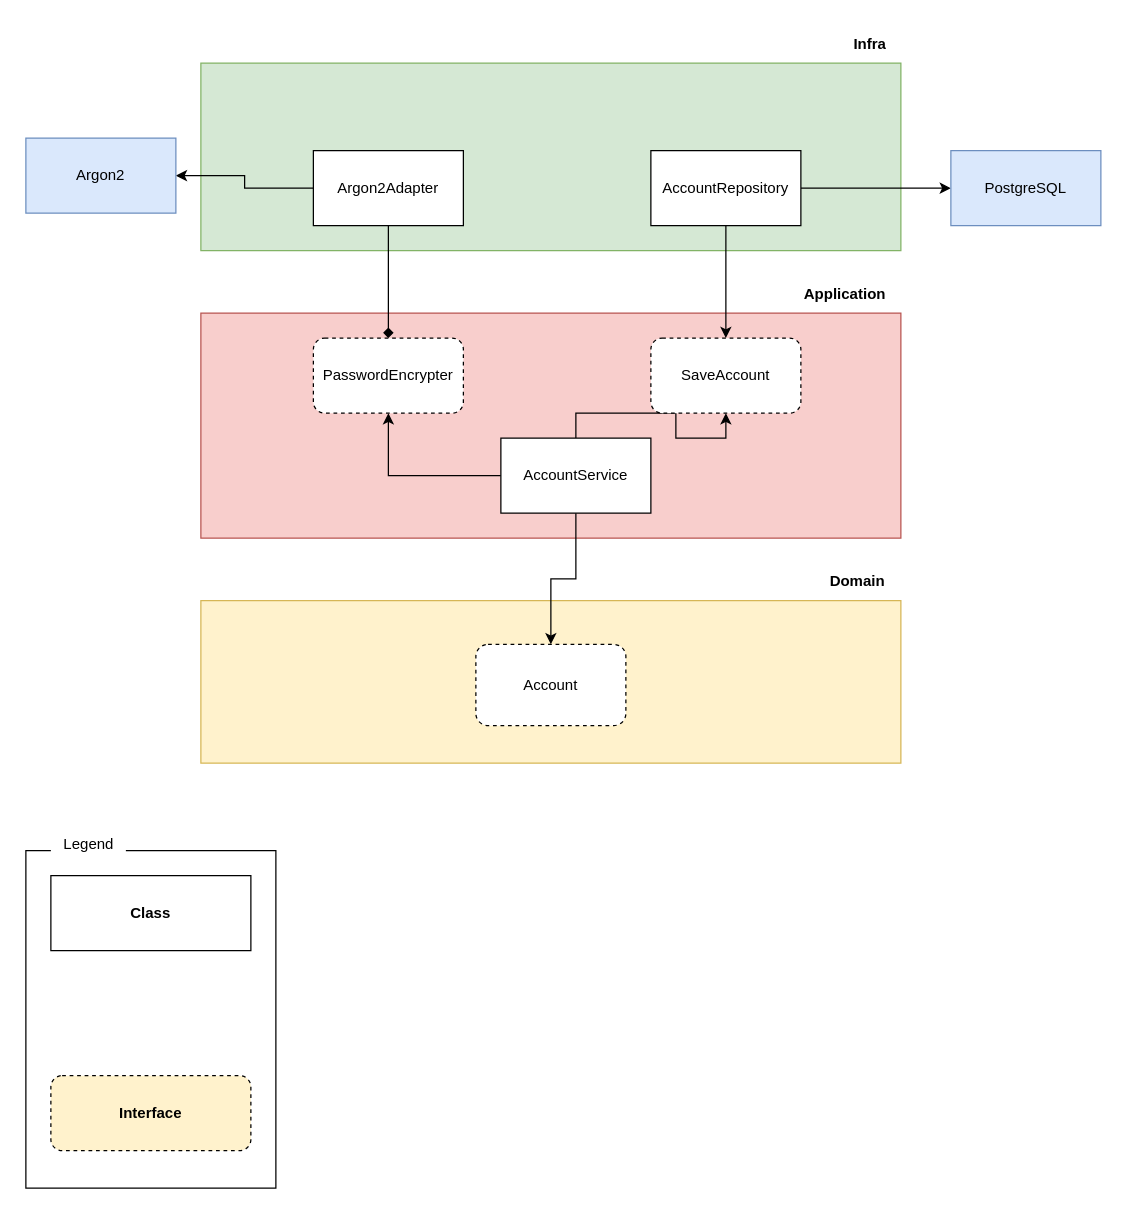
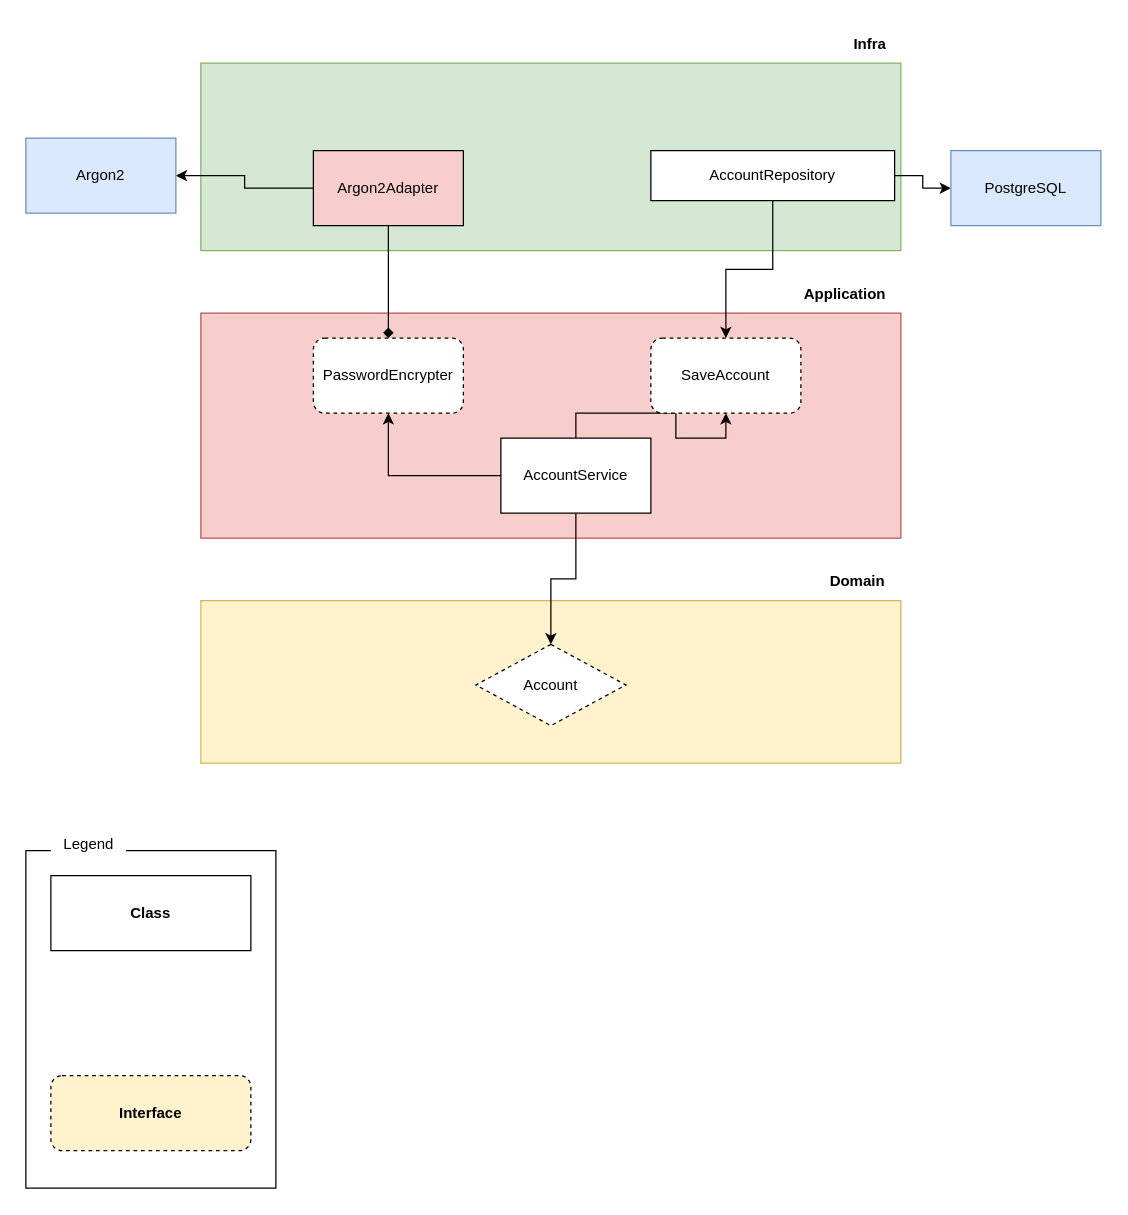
node "Argon2Adapter": fillcolor #ffffff -> #f8cecc
node "AccountRepository": size 150x75 -> 244x50
node "Account": shape rounded rectangle -> diamond
